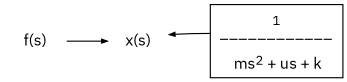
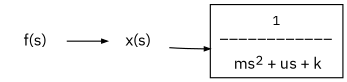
edge "1" -> "x(s)": reversed
